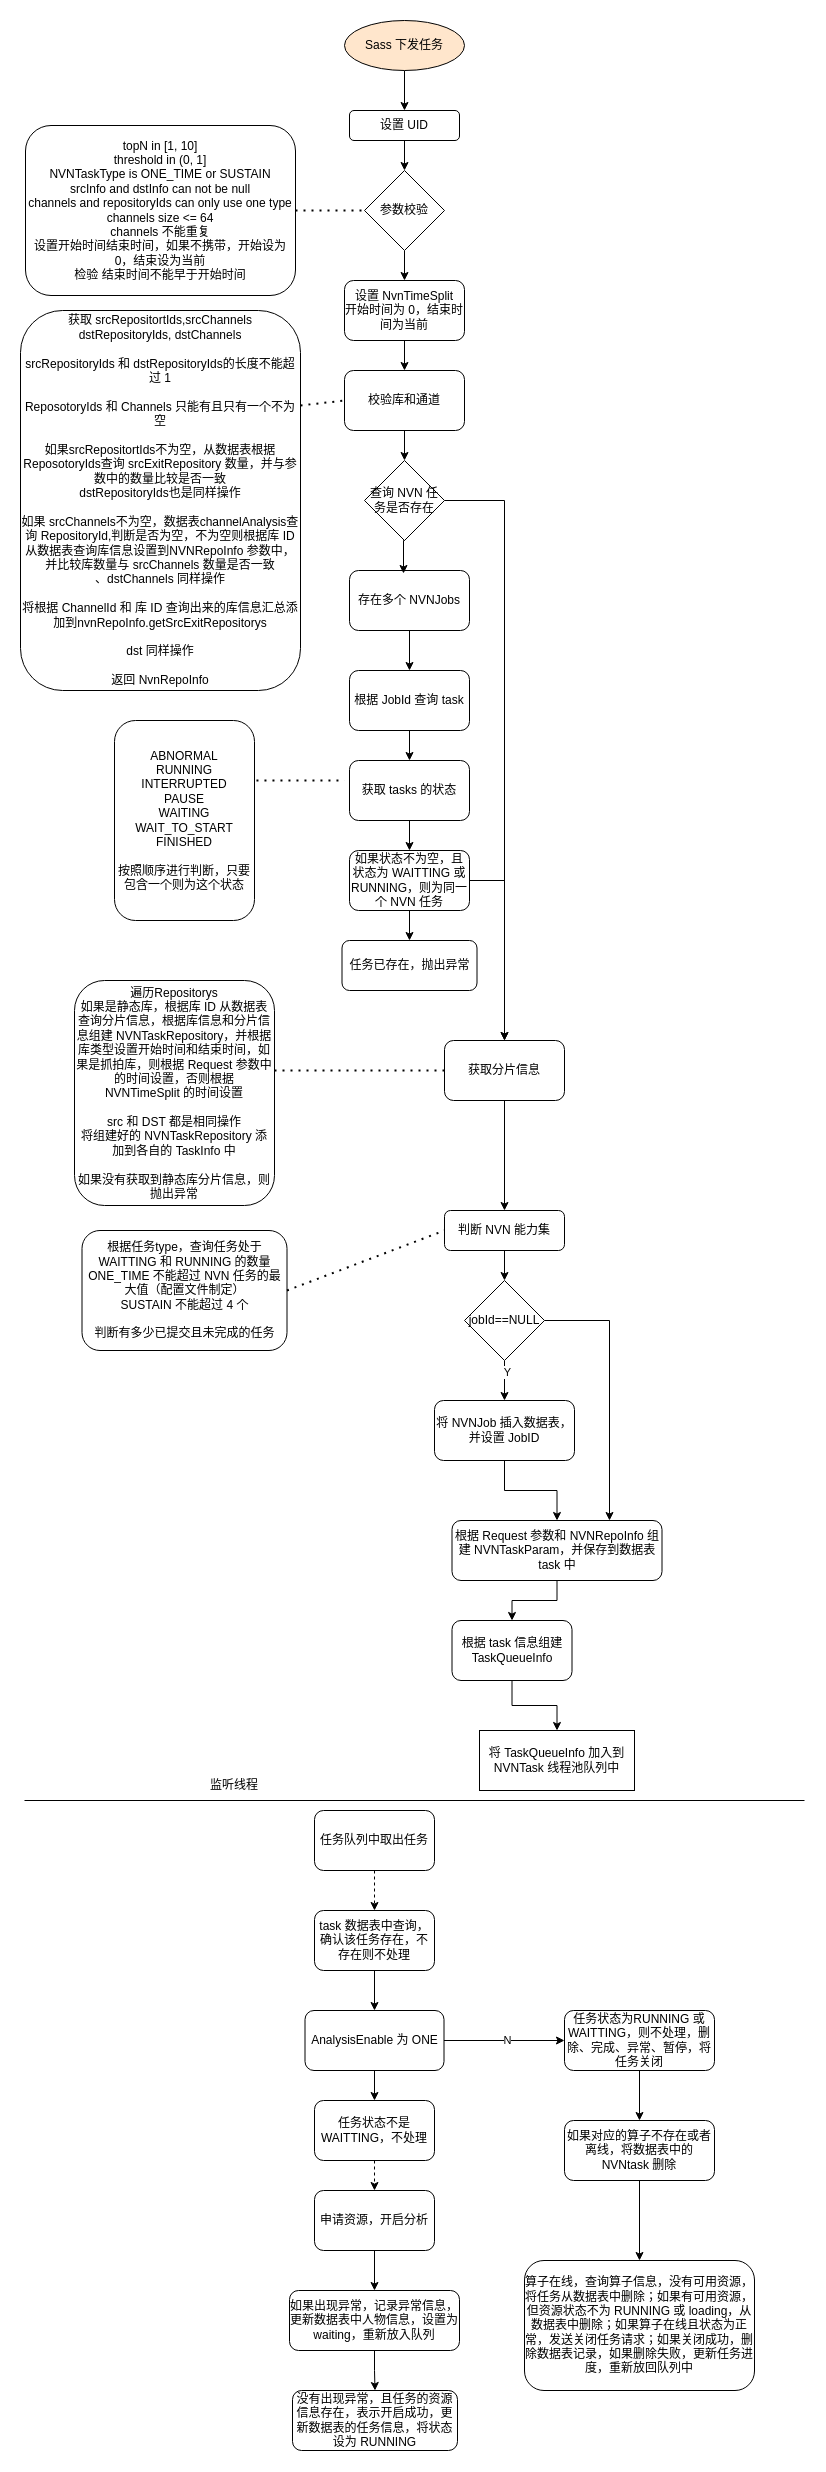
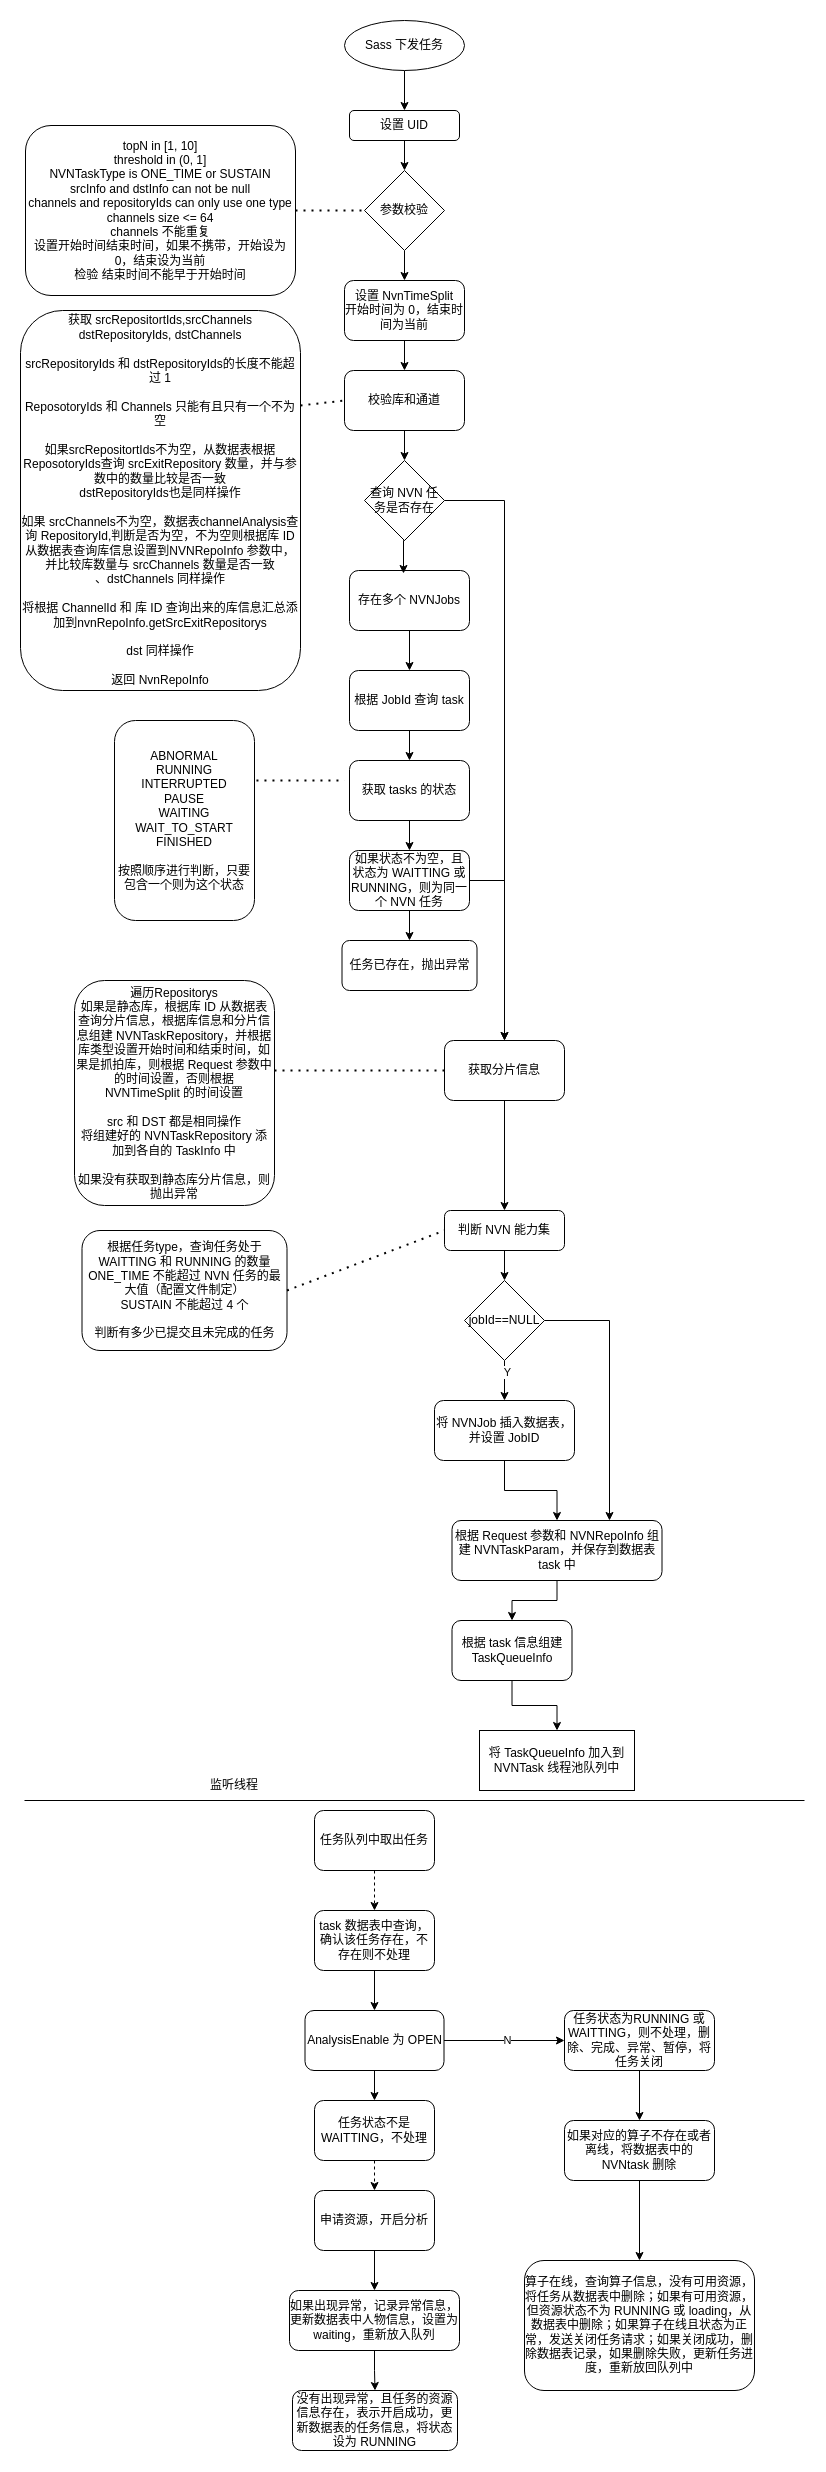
node "Sass 下发任务": fillcolor #ffe6cc -> #ffffff
node "AnalysisEnable 为 ONE": label "AnalysisEnable 为 ONE" -> "AnalysisEnable 为 OPEN"
